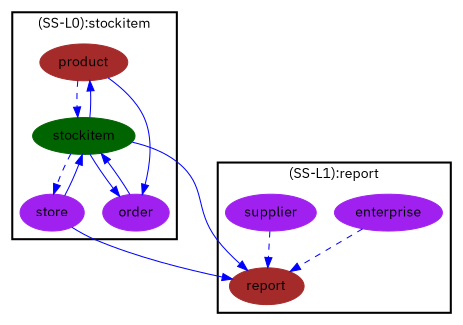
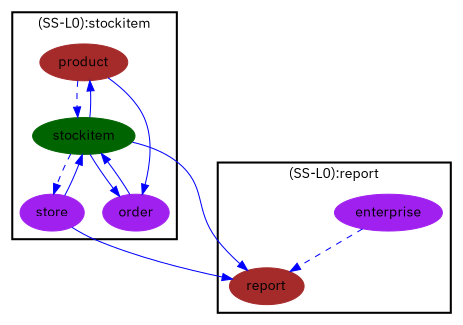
cluster "(SS-L1):report": label "(SS-L1):report" -> "(SS-L0):report"
node "supplier": removed
